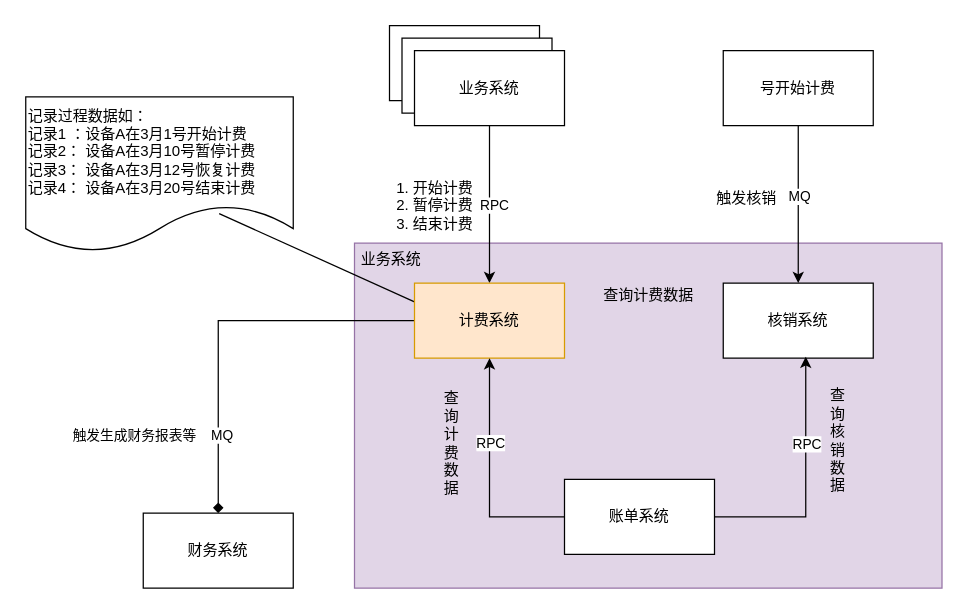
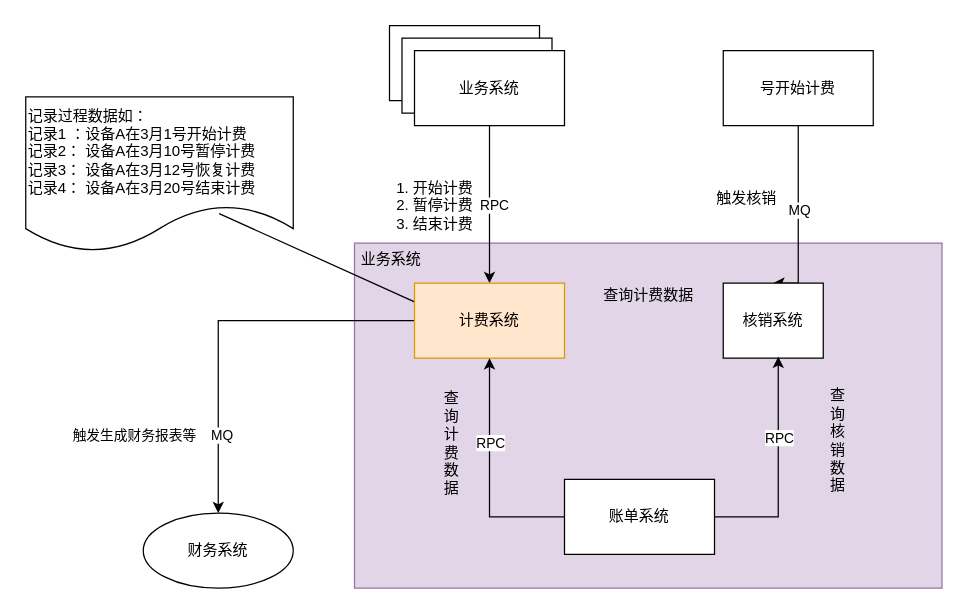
node "核销系统": size 150x75 -> 100x75
edge "计费系统" -> "财务系统": arrowhead diamond -> classic
node "财务系统": shape rectangle -> ellipse
